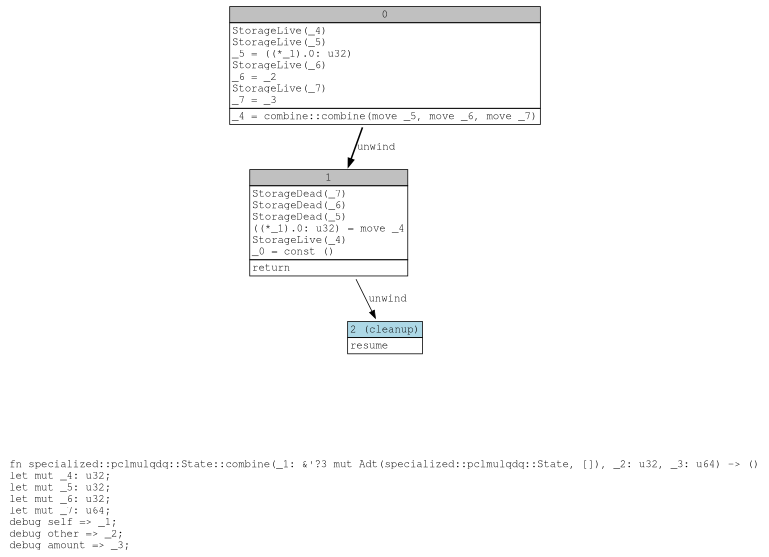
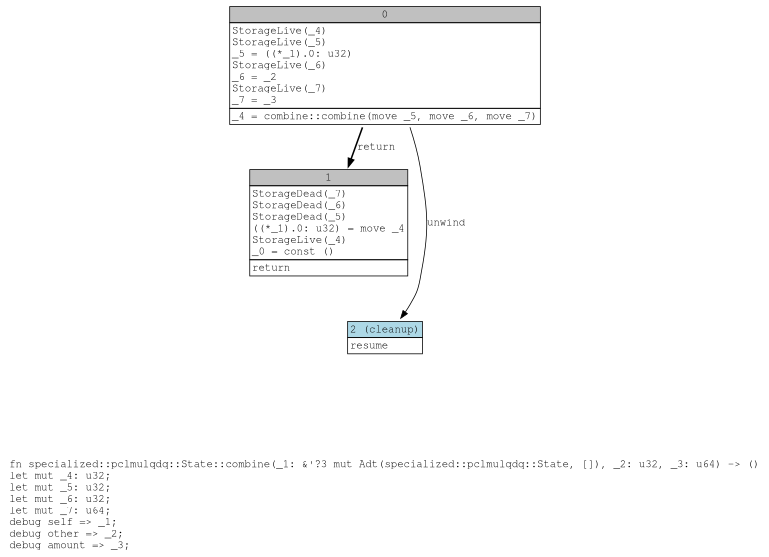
edge "0" -> "1": label "unwind" -> "return"
edge "1" -> "2 (cleanup)": now "0" -> "2 (cleanup)"
